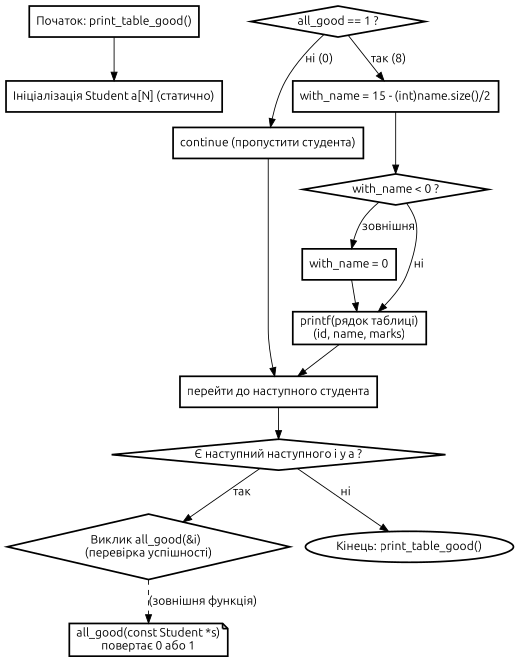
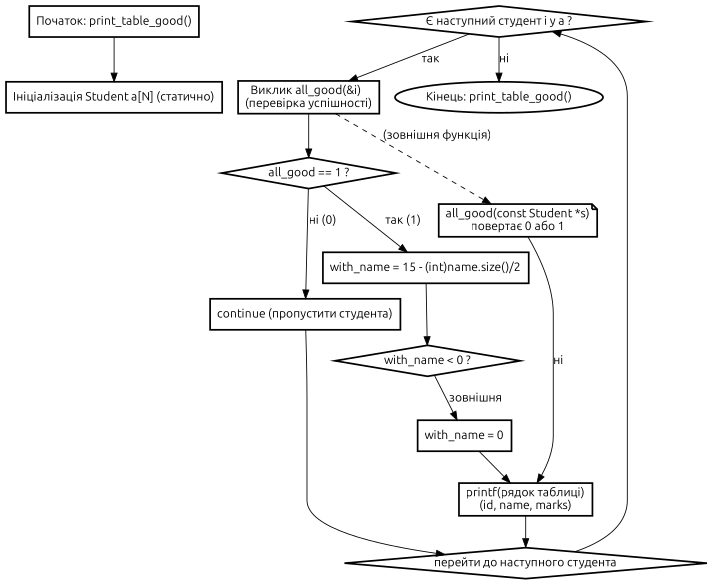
edge "all_good == 1 ?" -> "with_name = 15 - (int)name.size()/2": label "так (8)" -> "так (1)"
edge "Виклик all_good(&i) (перевірка успішності)" -> "all_good == 1 ?": added
edge "with_name < 0 ?" -> "printf(рядок таблиці) (id, name, marks)": now "all_good(const Student *s) повертає 0 або 1" -> "printf(рядок таблиці) (id, name, marks)"
node "перейти до наступного студента": shape box -> diamond
node "Є наступний наступного i у a ?": label "Є наступний наступного i у a ?" -> "Є наступний студент i у a ?"
node "Виклик all_good(&i) (перевірка успішності)": shape diamond -> box
